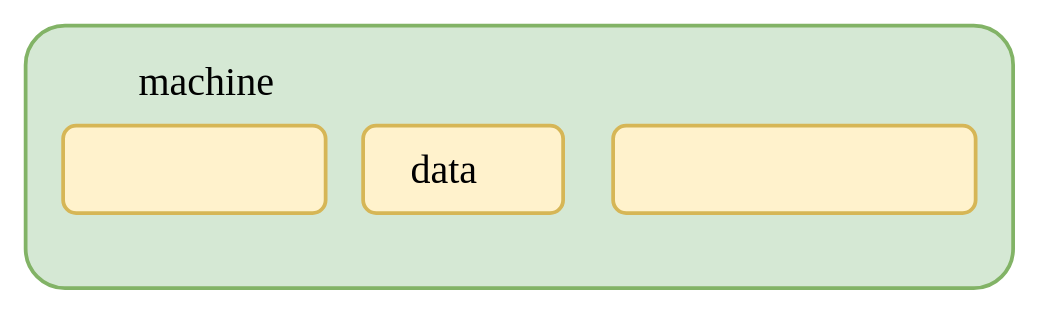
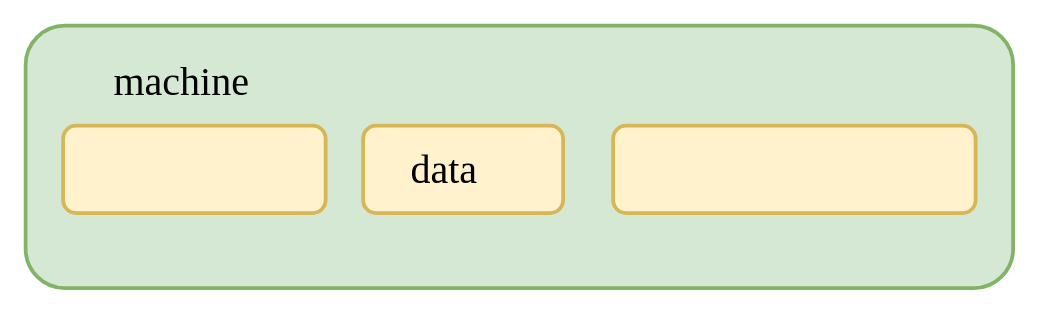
node "machine": moved (207, 82) -> (182, 82)
